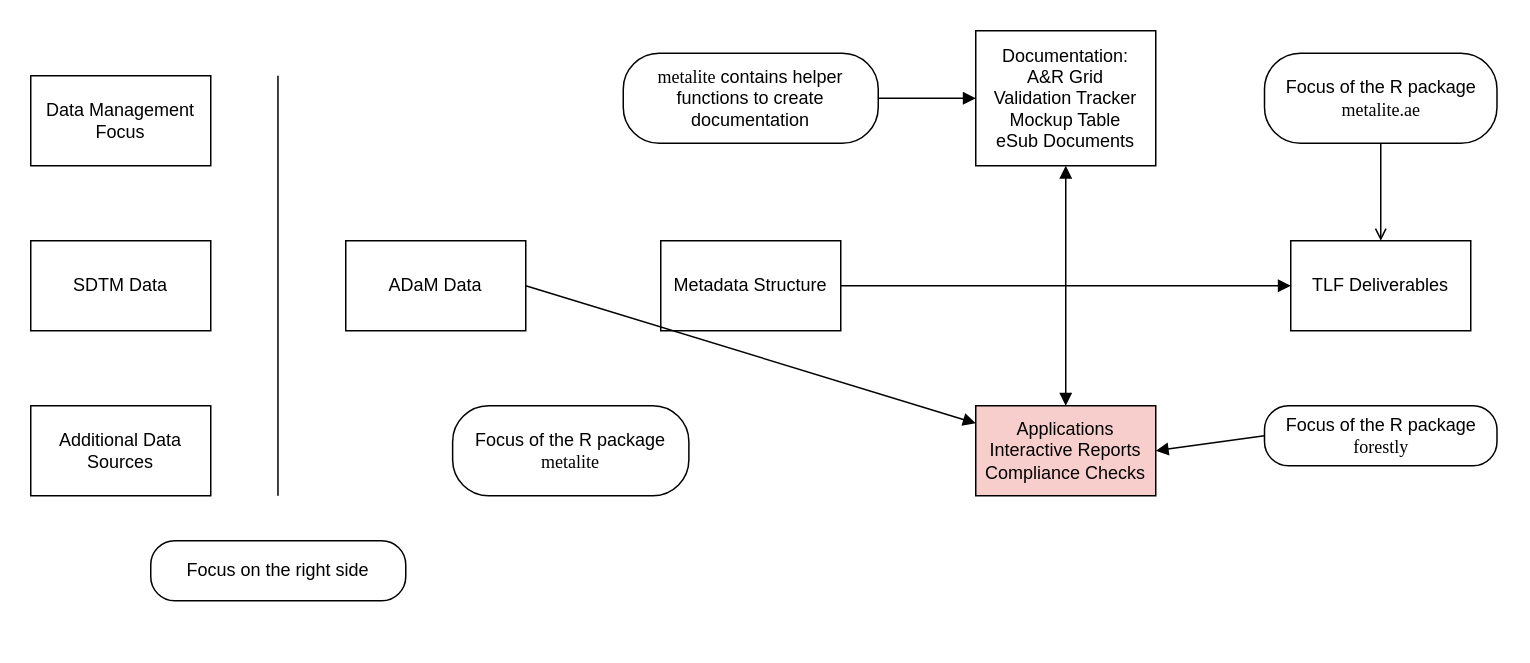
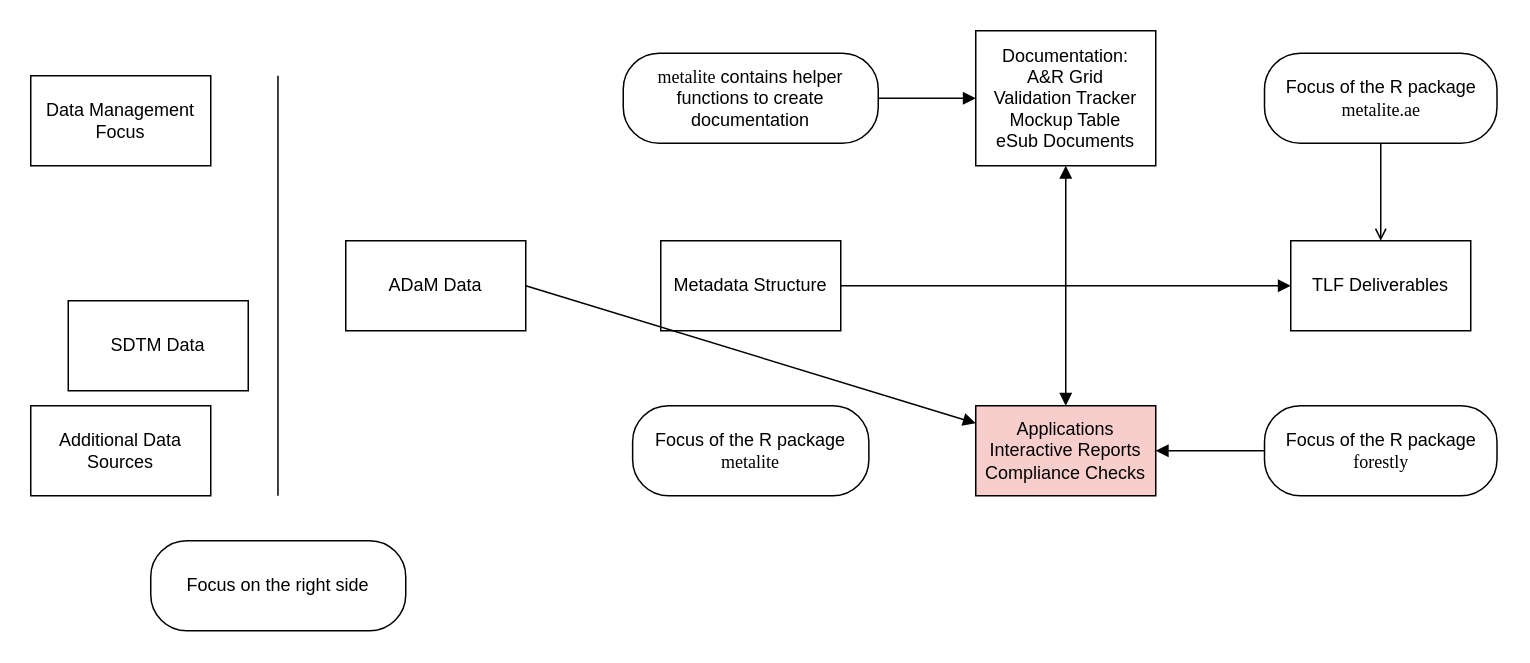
node "SDTM Data": moved (121, 286) -> (158, 346)
node "Focus of the R package forestly": size 233x60 -> 233x90
node "Focus of the R package metalite": moved (571, 451) -> (751, 451)
node "Focus on the right side": size 255x60 -> 255x90
